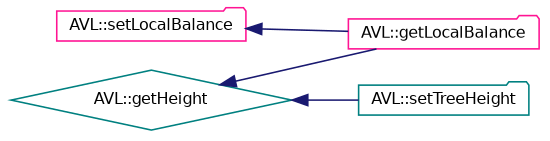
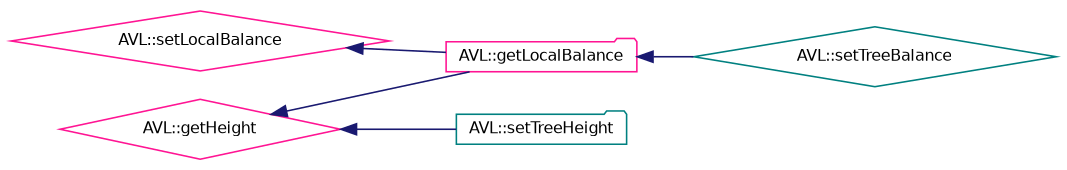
node "AVL::setLocalBalance": shape folder -> diamond
node "AVL::setTreeBalance": added
node "AVL::getHeight": color teal -> deeppink
